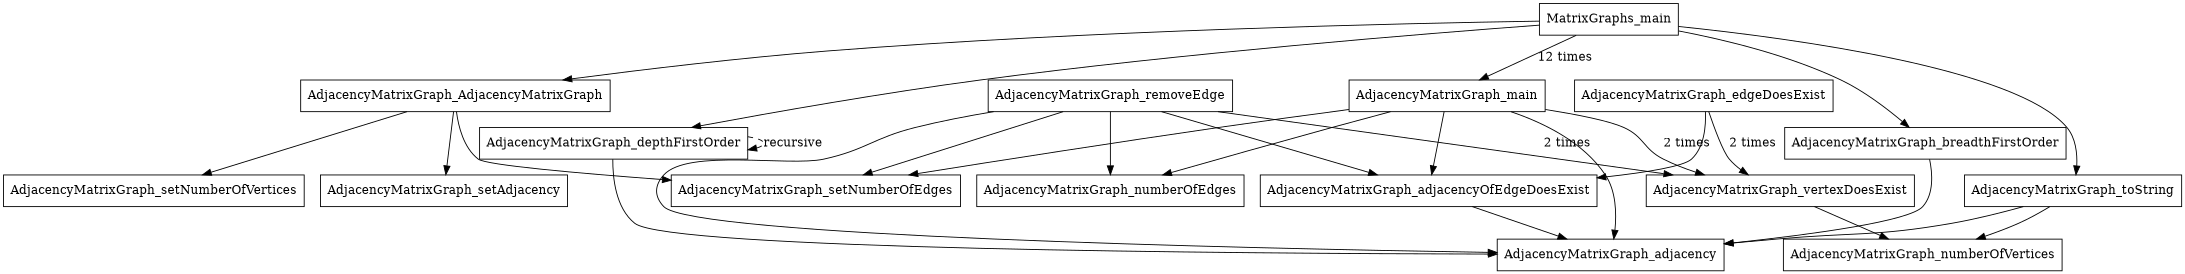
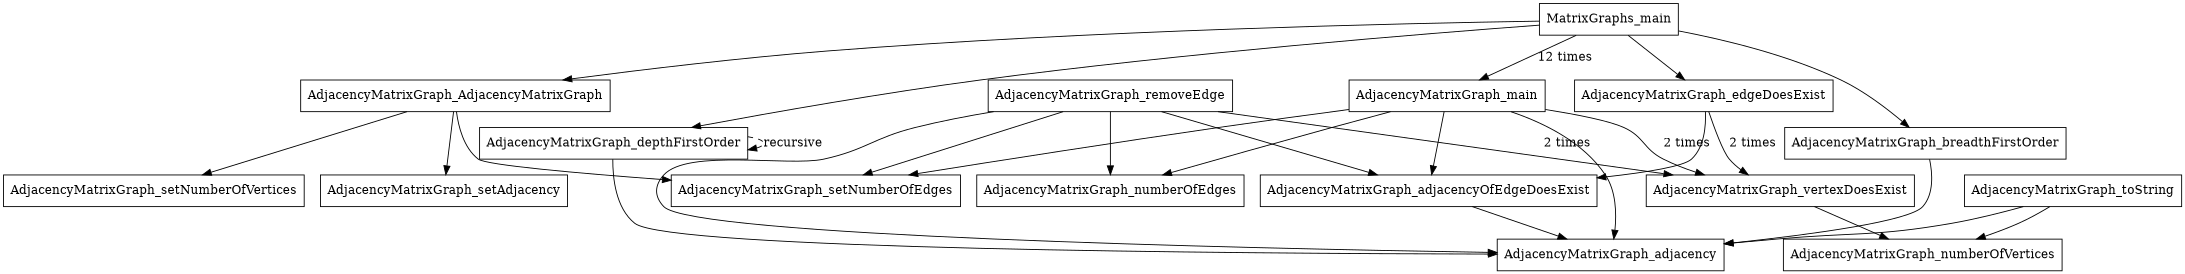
edge "MatrixGraphs_main" -> "AdjacencyMatrixGraph_toString": now "MatrixGraphs_main" -> "AdjacencyMatrixGraph_edgeDoesExist"
